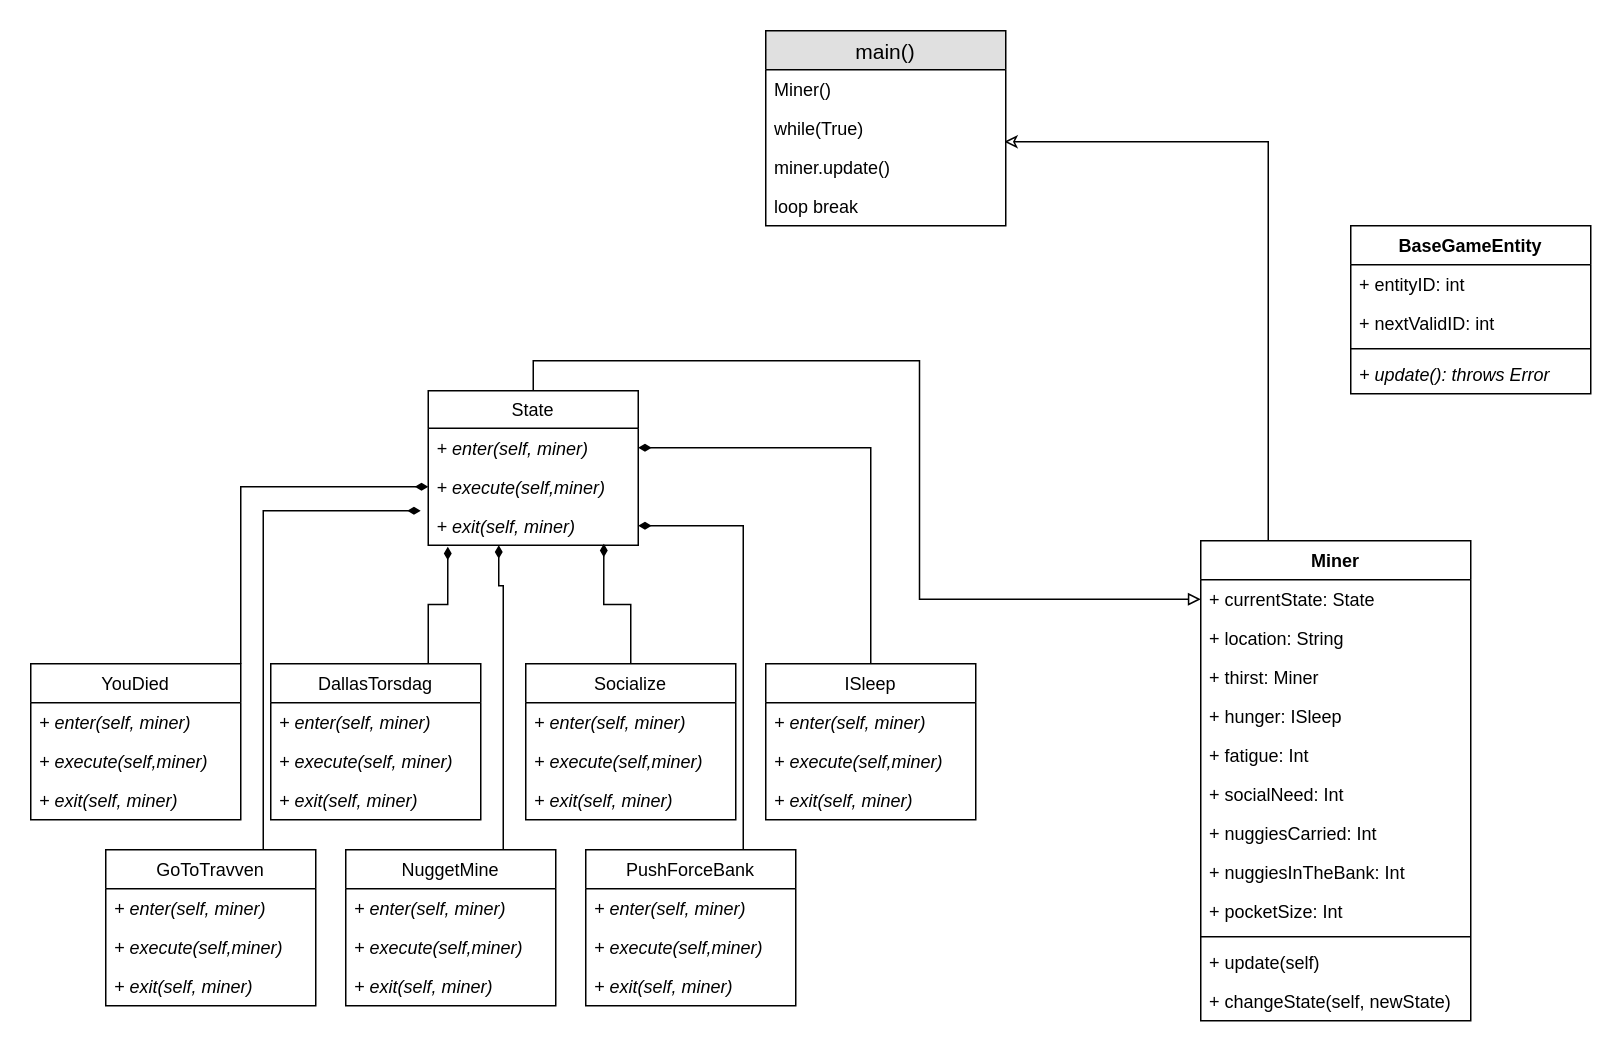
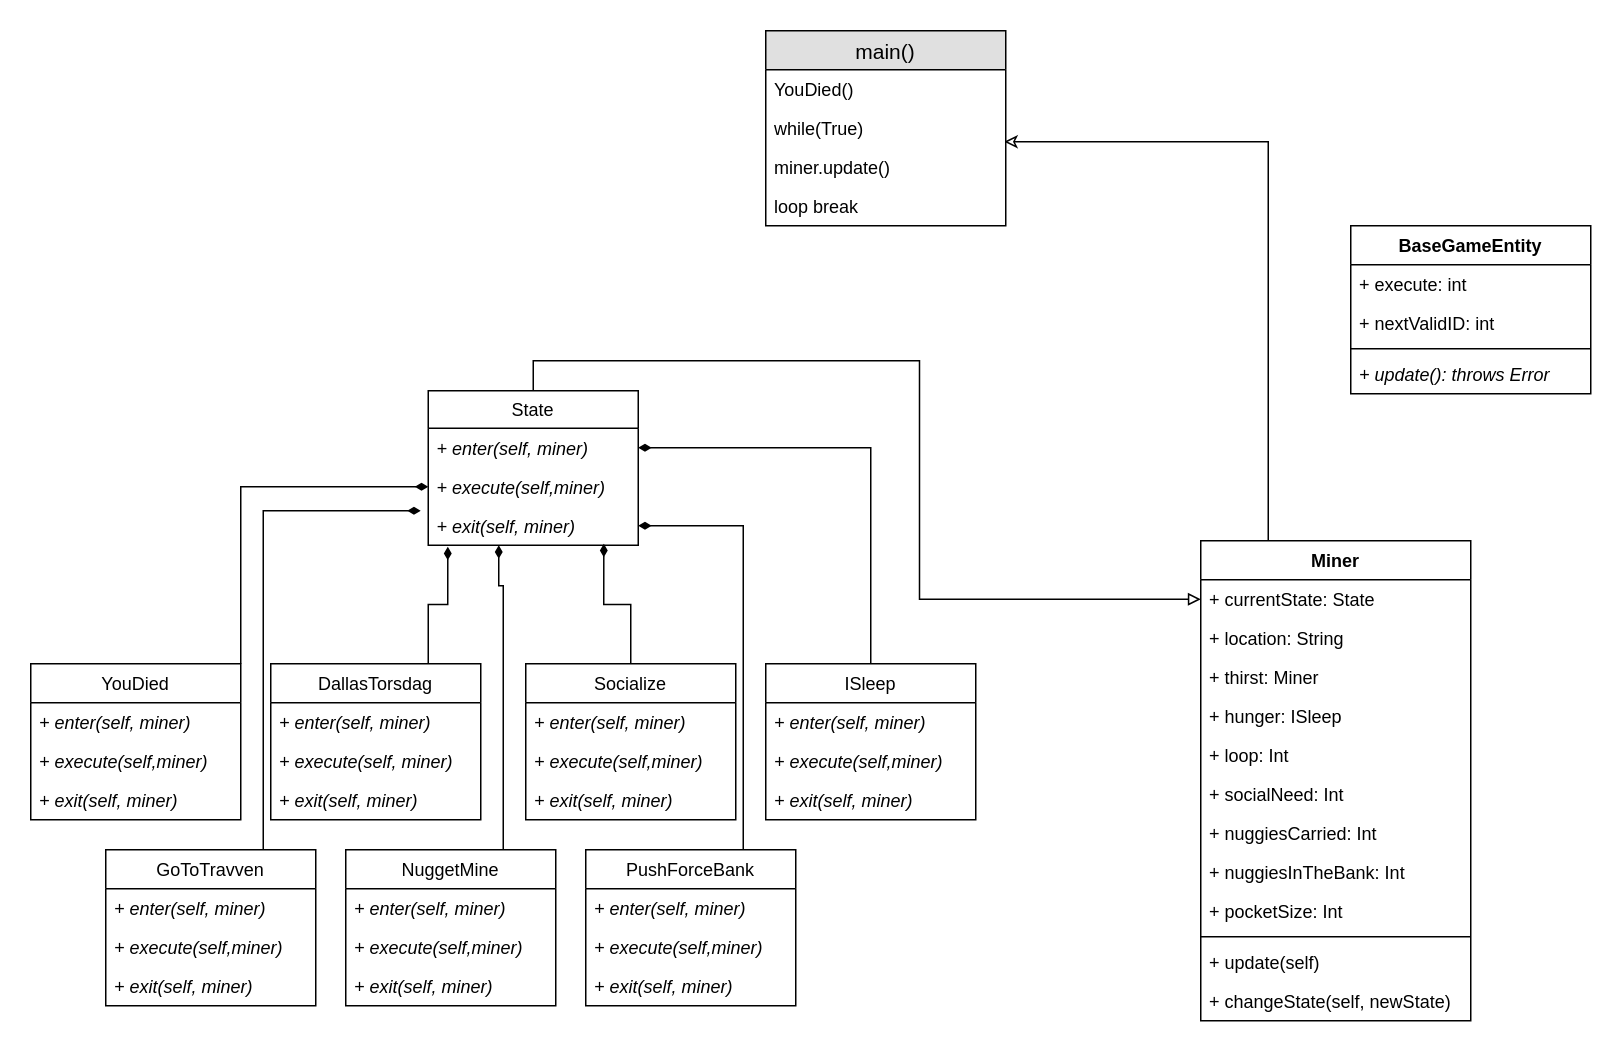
node "Miner()": label "Miner()" -> "YouDied()"
node "+ entityID: int": label "+ entityID: int" -> "+ execute: int"
node "+ fatigue: Int": label "+ fatigue: Int" -> "+ loop: Int"
